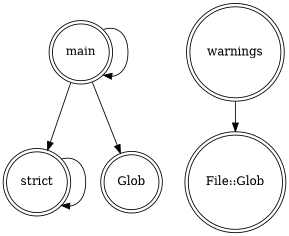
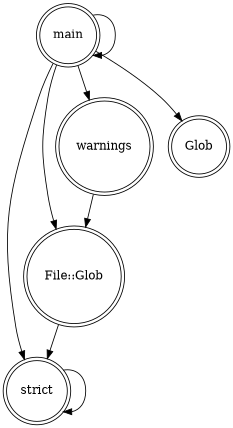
edge "main" -> "warnings": added
edge "main" -> "File::Glob": added
edge "File::Glob" -> "strict": added
